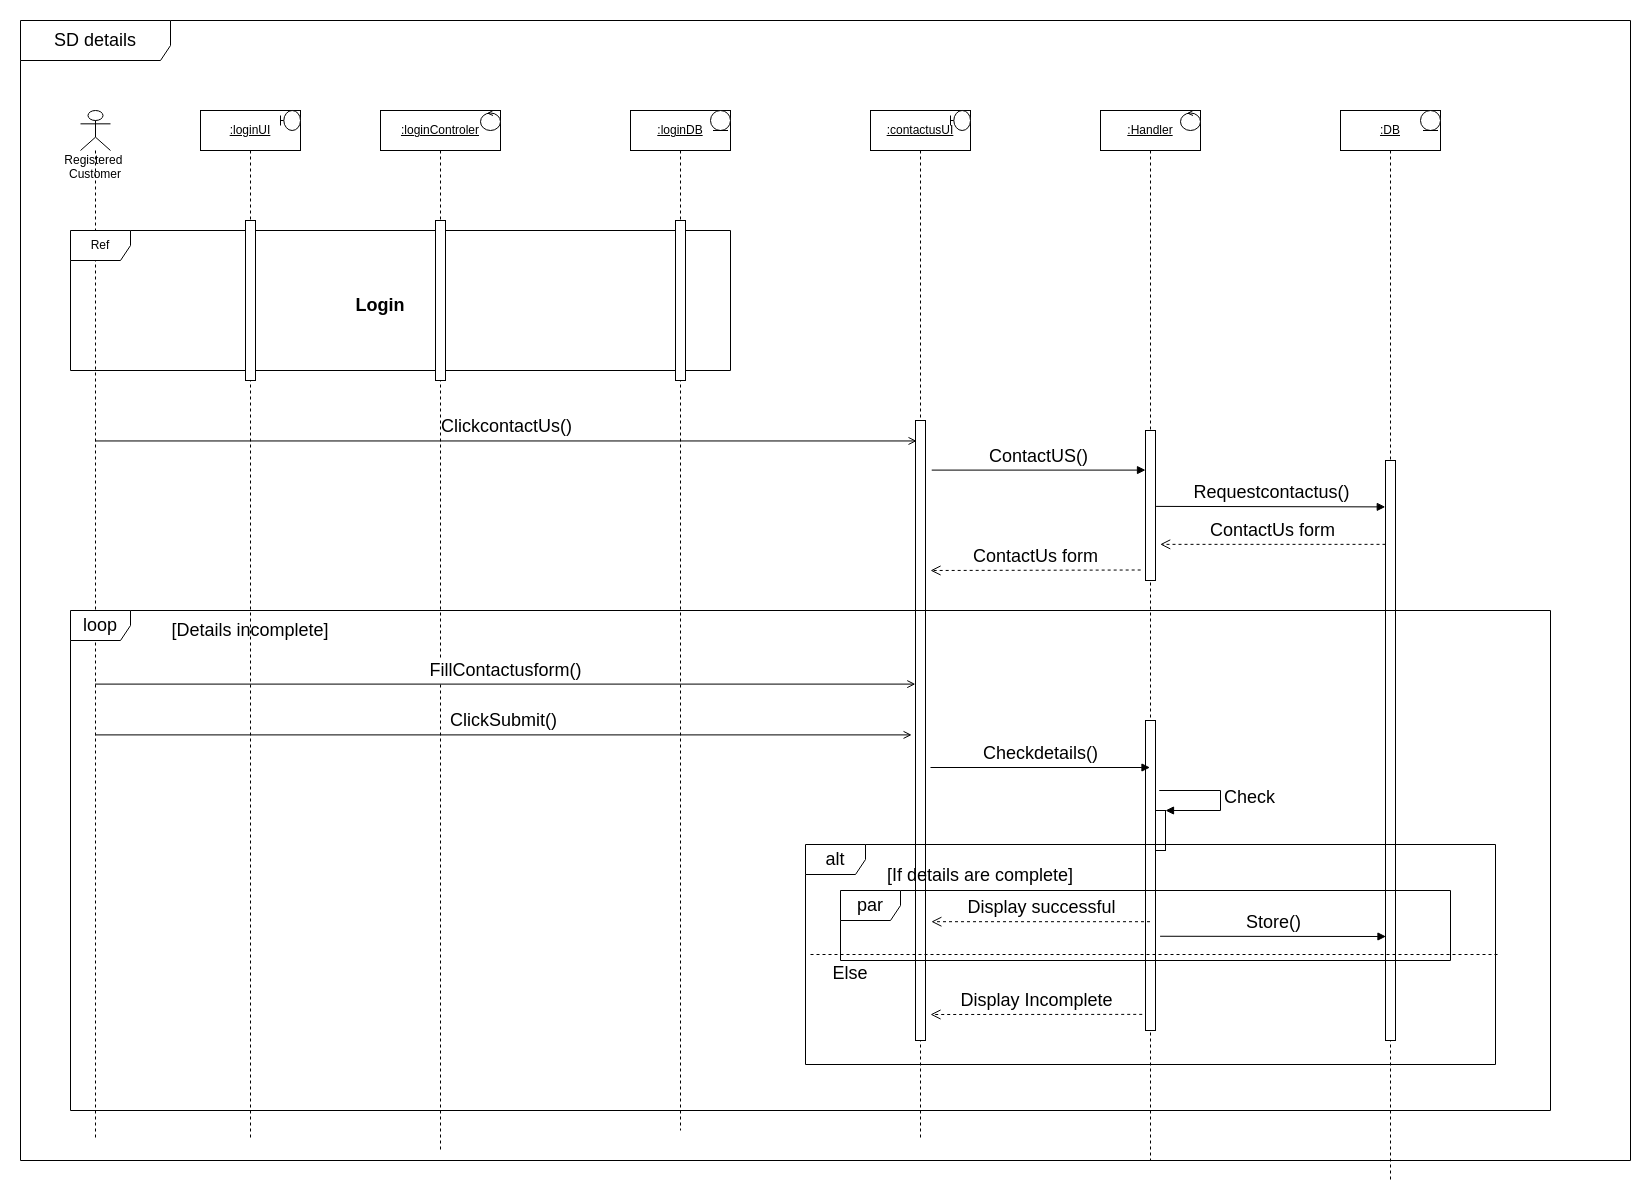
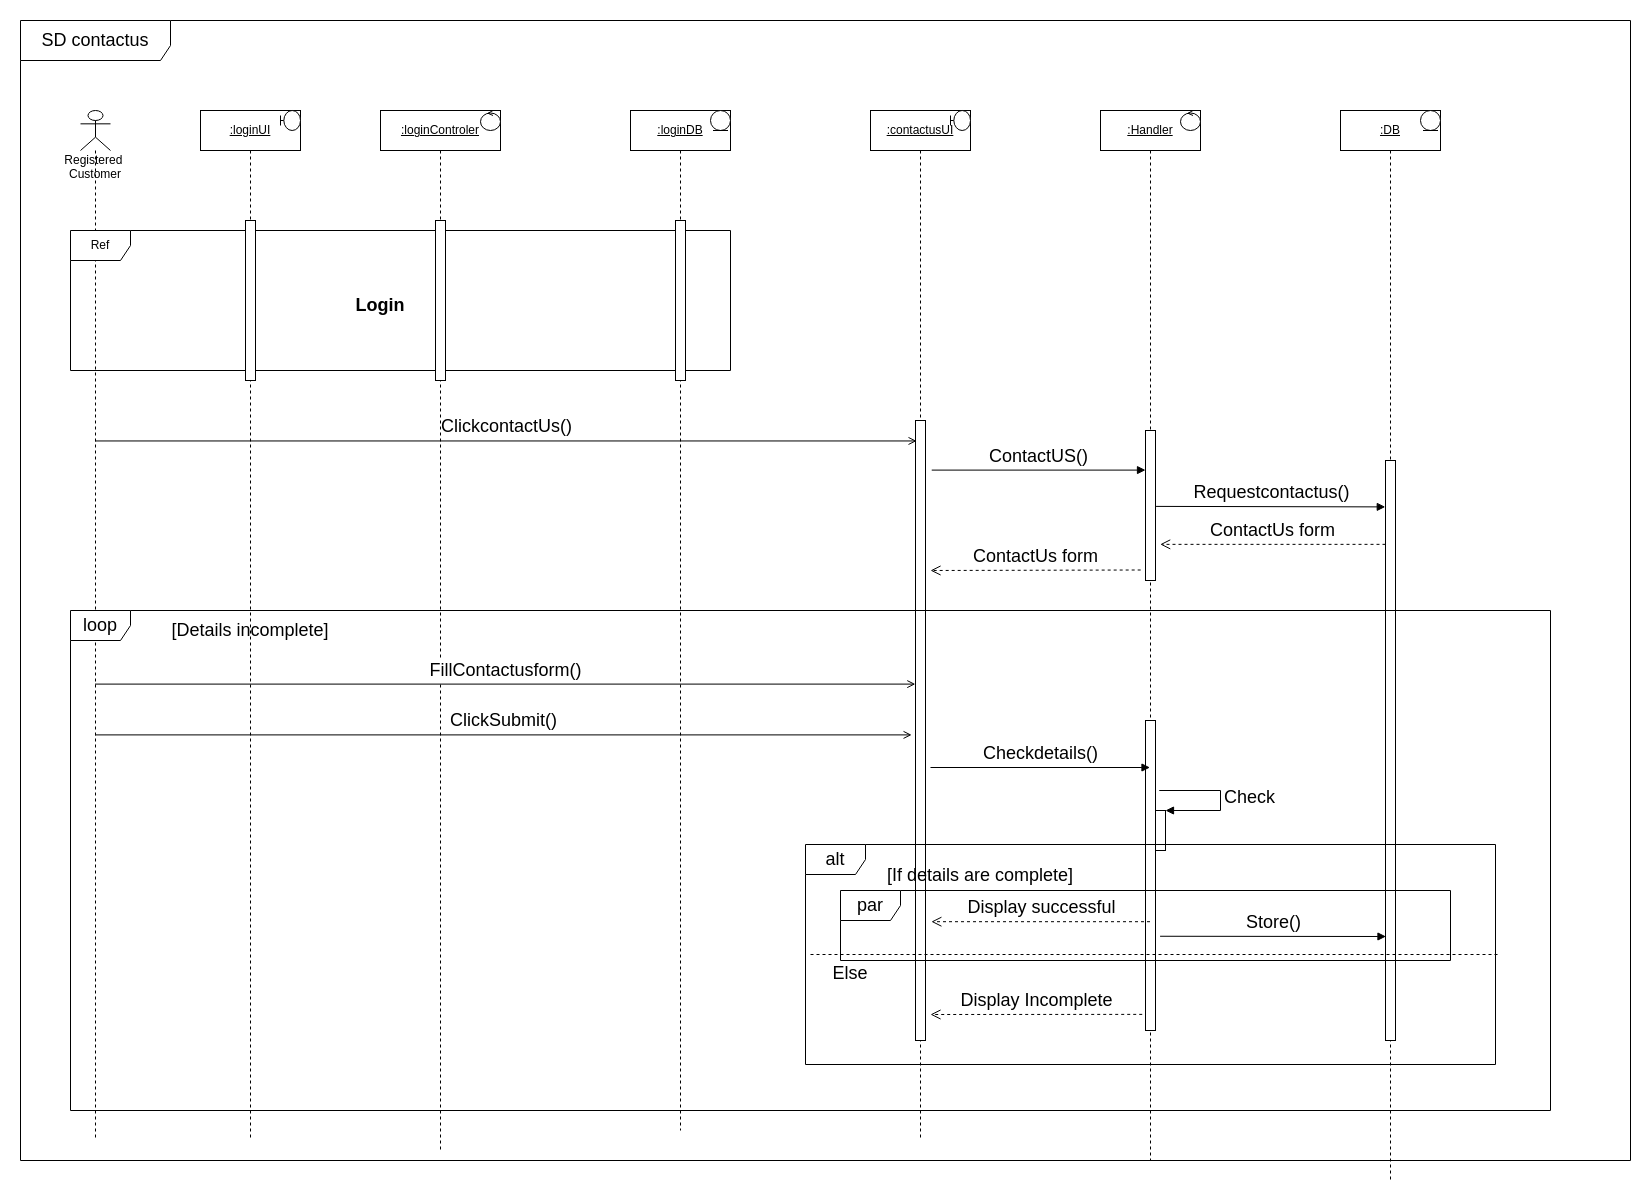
node "SD details": label "SD details" -> "SD contactus"
